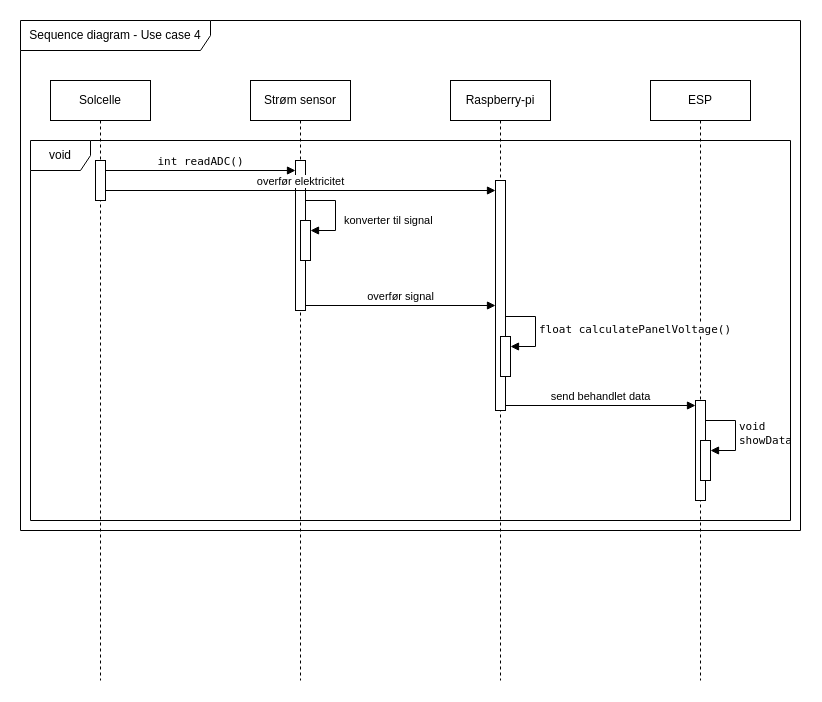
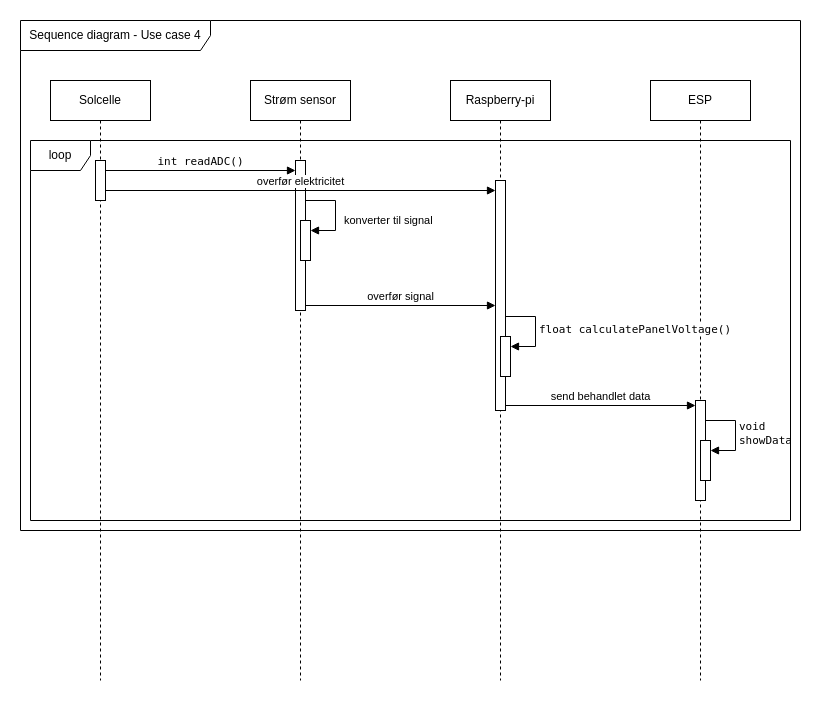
node "void": label "void" -> "loop"
